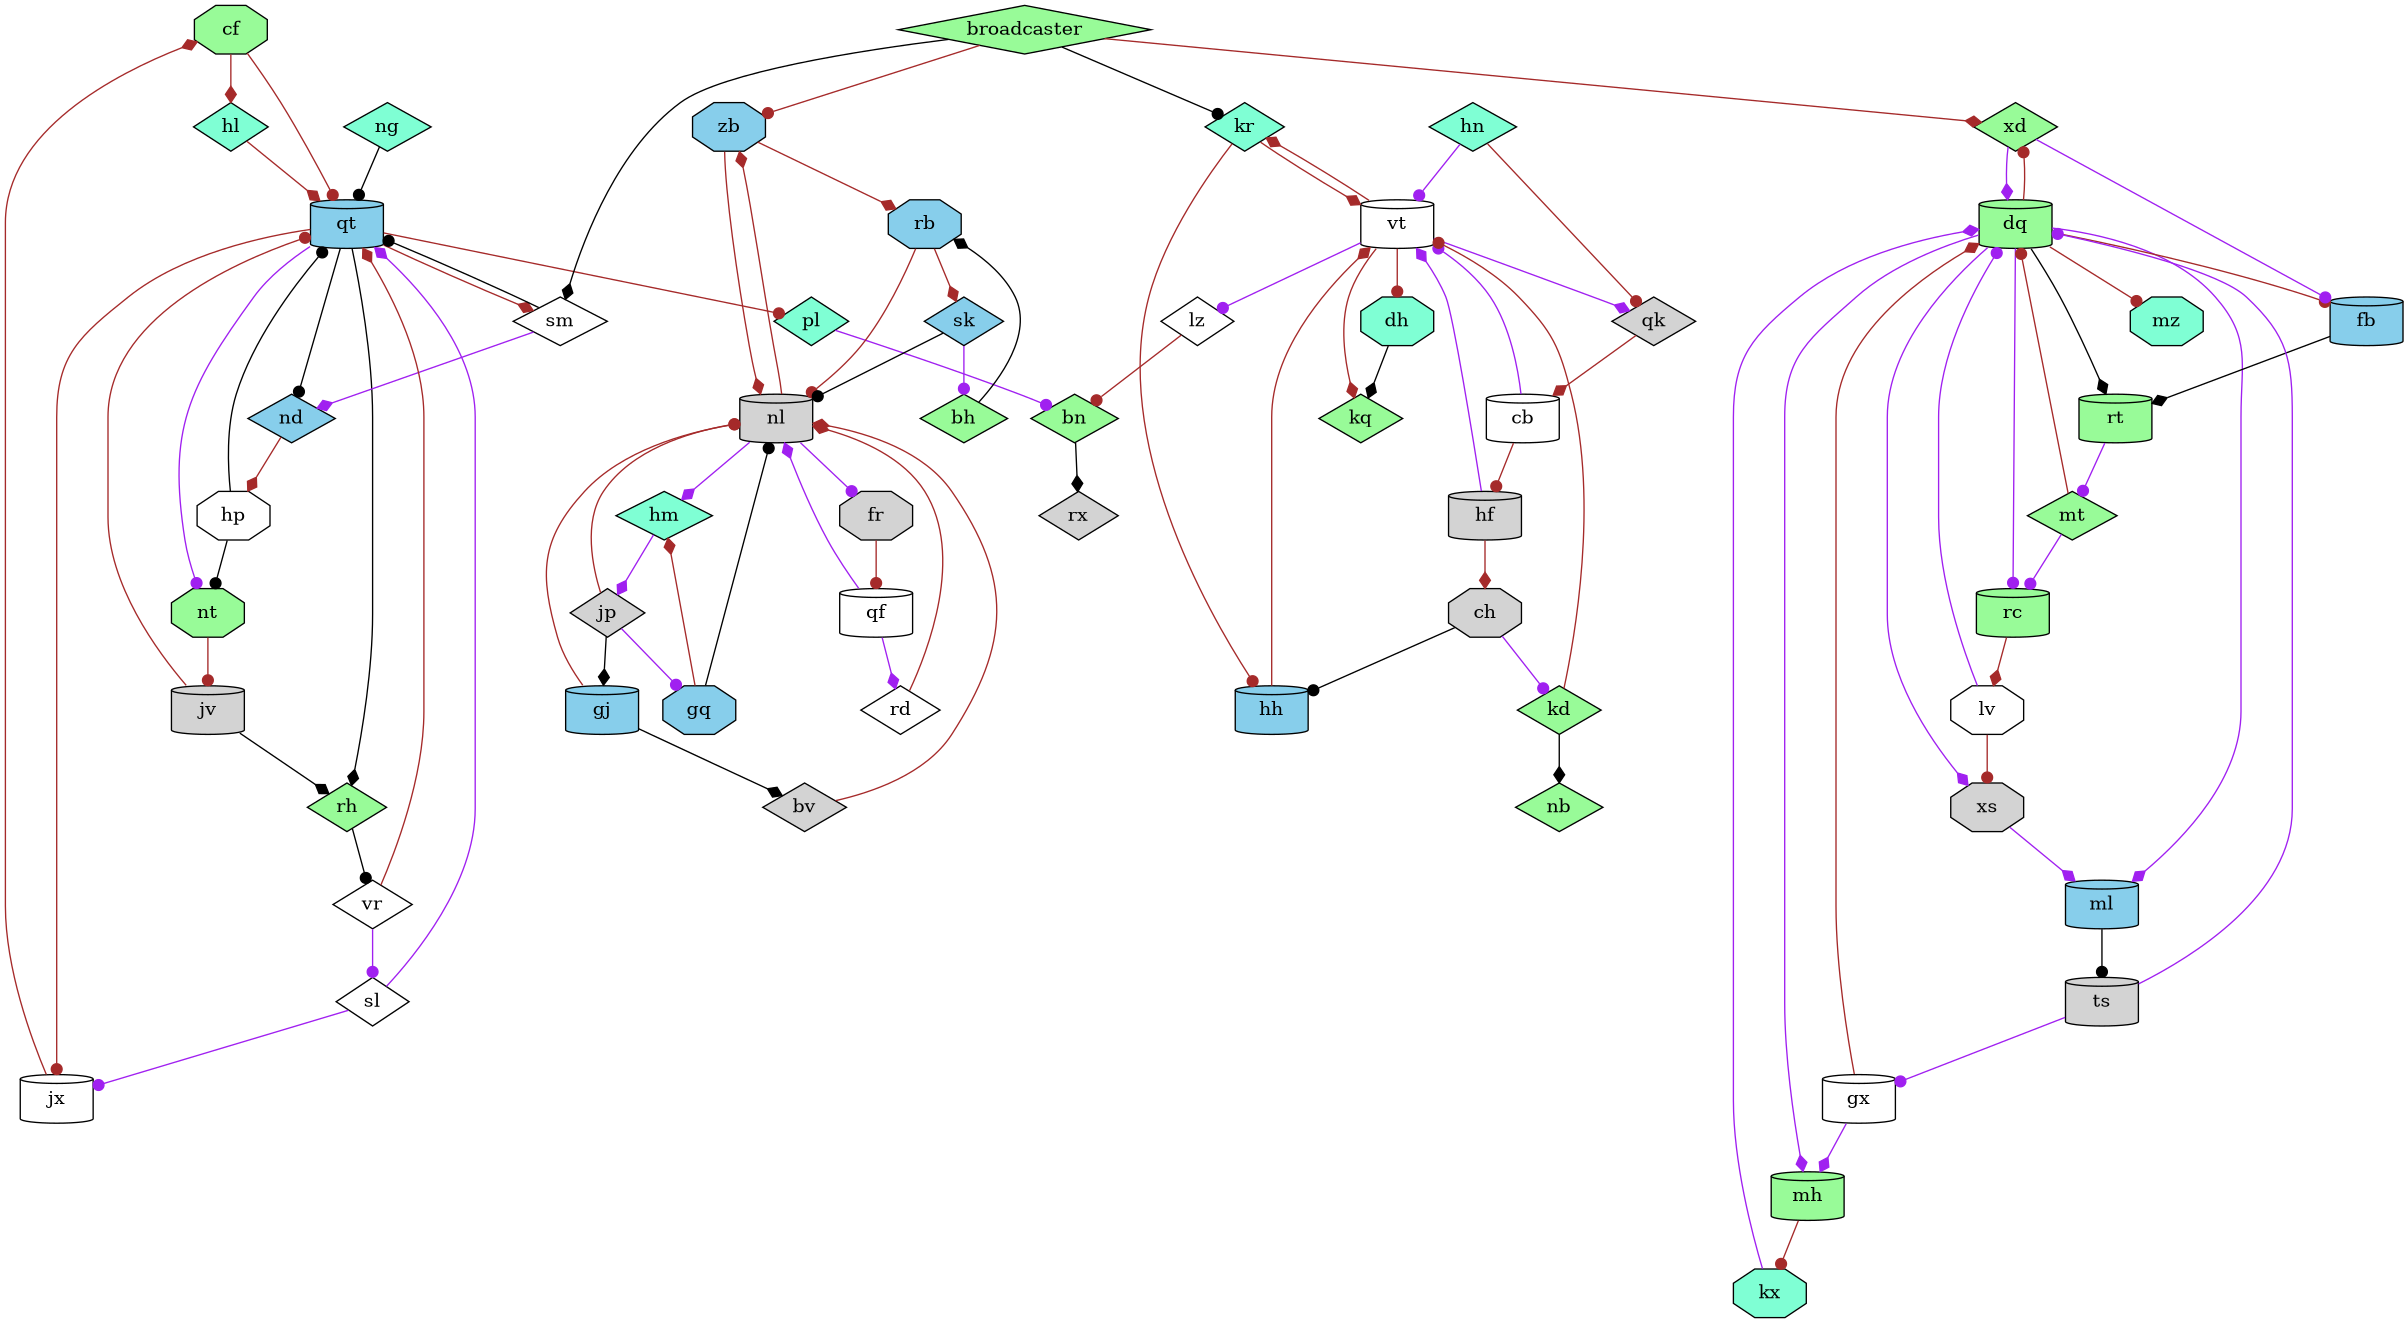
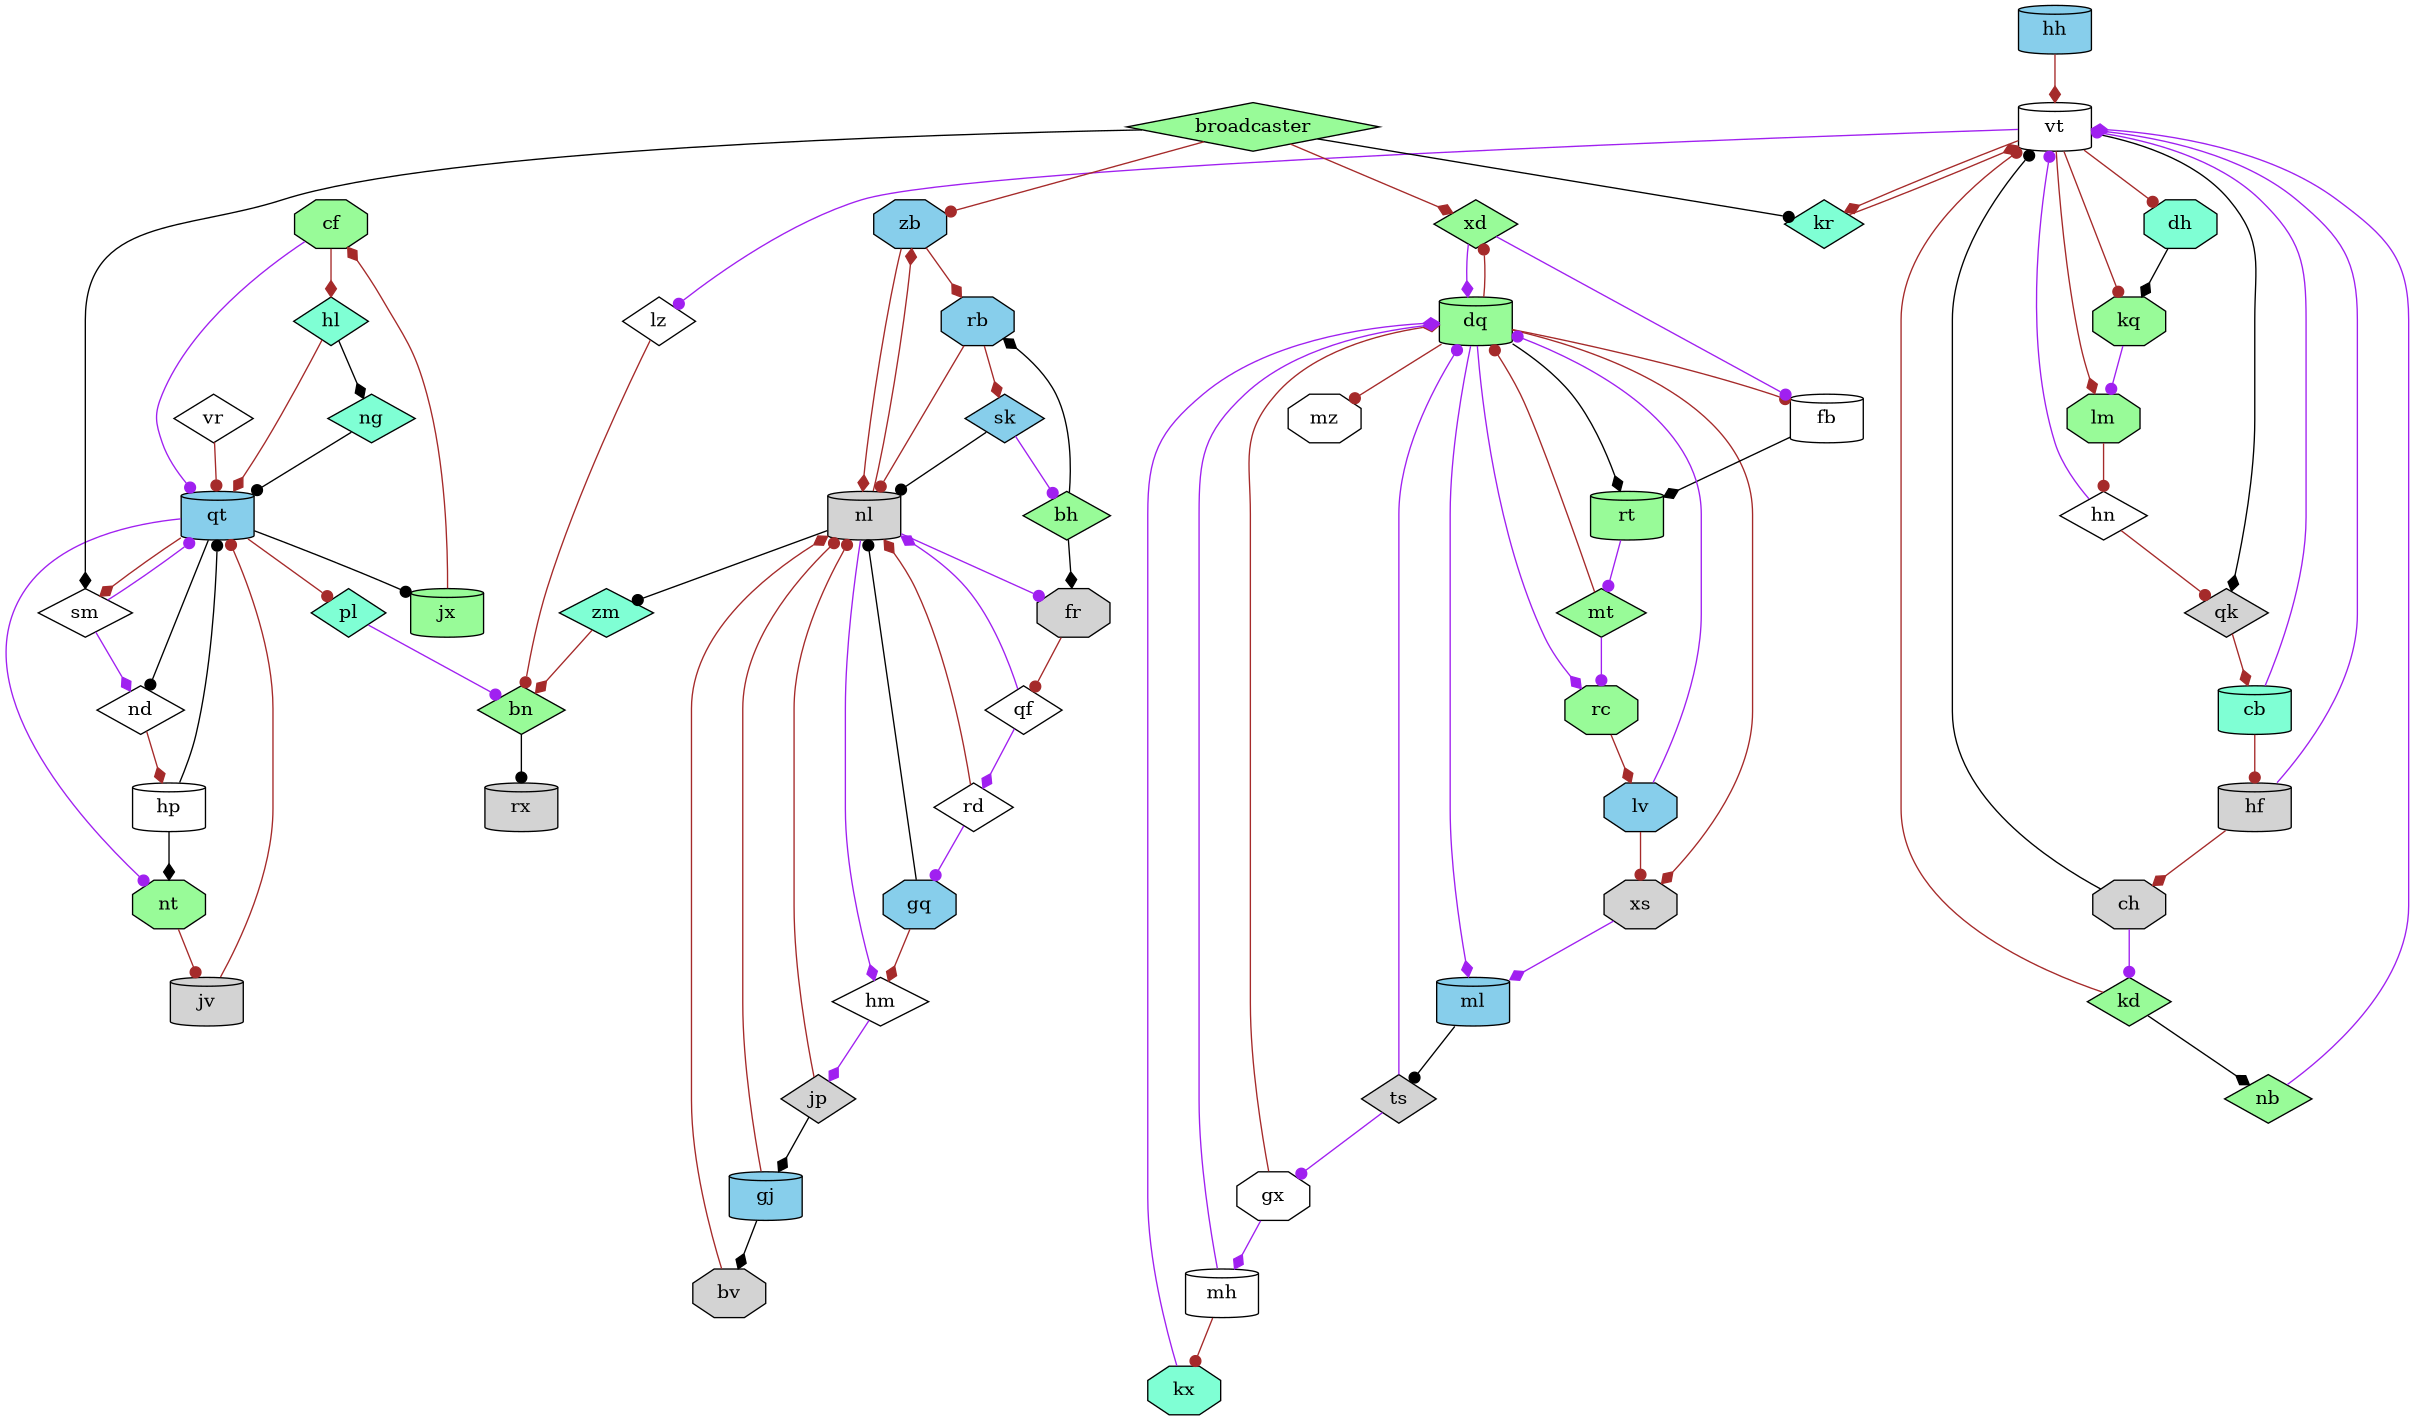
edge "cf" -> "qt": color brown -> purple
node "hn": fillcolor aquamarine -> white
edge "vt" -> "qk": color purple -> black
edge "sm" -> "qt": color black -> purple
edge "vt" -> "kq": arrowhead diamond -> dot
node "mz": fillcolor aquamarine -> white
node "fb": fillcolor skyblue -> white
edge "hl" -> "ng": added
edge "kr" -> "hh": removed
edge "dq" -> "rc": arrowhead dot -> diamond
node "nd": fillcolor skyblue -> white
node "kq": shape diamond -> octagon
node "cb": fillcolor white -> aquamarine
node "lm": added
edge "bn" -> "rx": arrowhead diamond -> dot
edge "dq" -> "xs": color purple -> brown
node "hp": shape octagon -> cylinder
node "hm": fillcolor aquamarine -> white
node "rx": shape diamond -> cylinder
edge "nb" -> "vt": added
edge "bh" -> "fr": added
edge "hp" -> "nt": arrowhead dot -> diamond
edge "qt" -> "jx": color brown -> black
edge "vr" -> "qt": arrowhead diamond -> dot
node "zm": added
node "qf": shape cylinder -> diamond
node "rc": shape cylinder -> octagon
edge "dq" -> "mh": reversed
edge "jp" -> "gq": now "rd" -> "gq"
edge "ch" -> "hh": now "ch" -> "vt"
node "lv": fillcolor white -> skyblue
node "rh": removed
node "bv": shape diamond -> octagon
node "sl": removed
node "ts": shape cylinder -> diamond
node "jx": fillcolor white -> palegreen
node "gx": shape cylinder -> octagon
node "mh": fillcolor palegreen -> white
